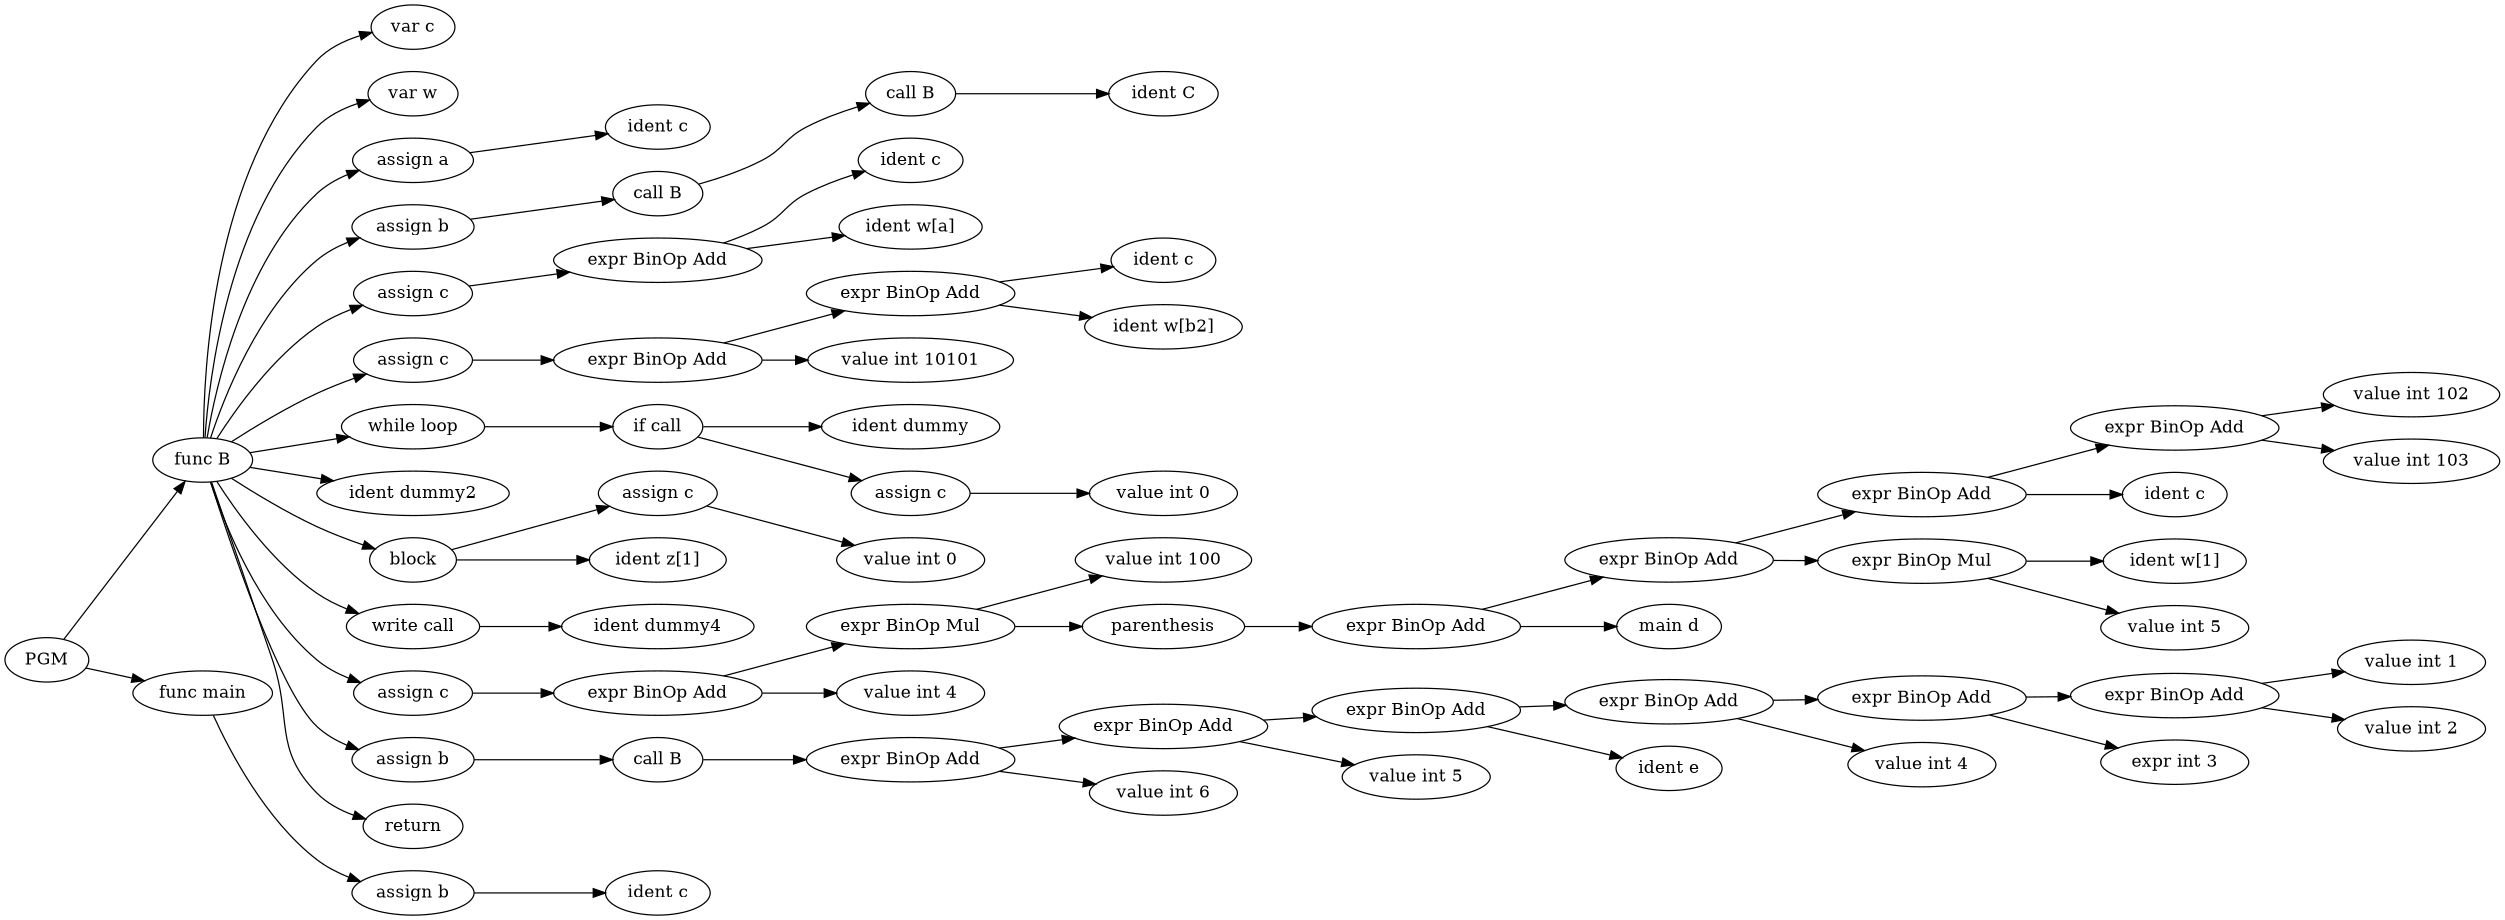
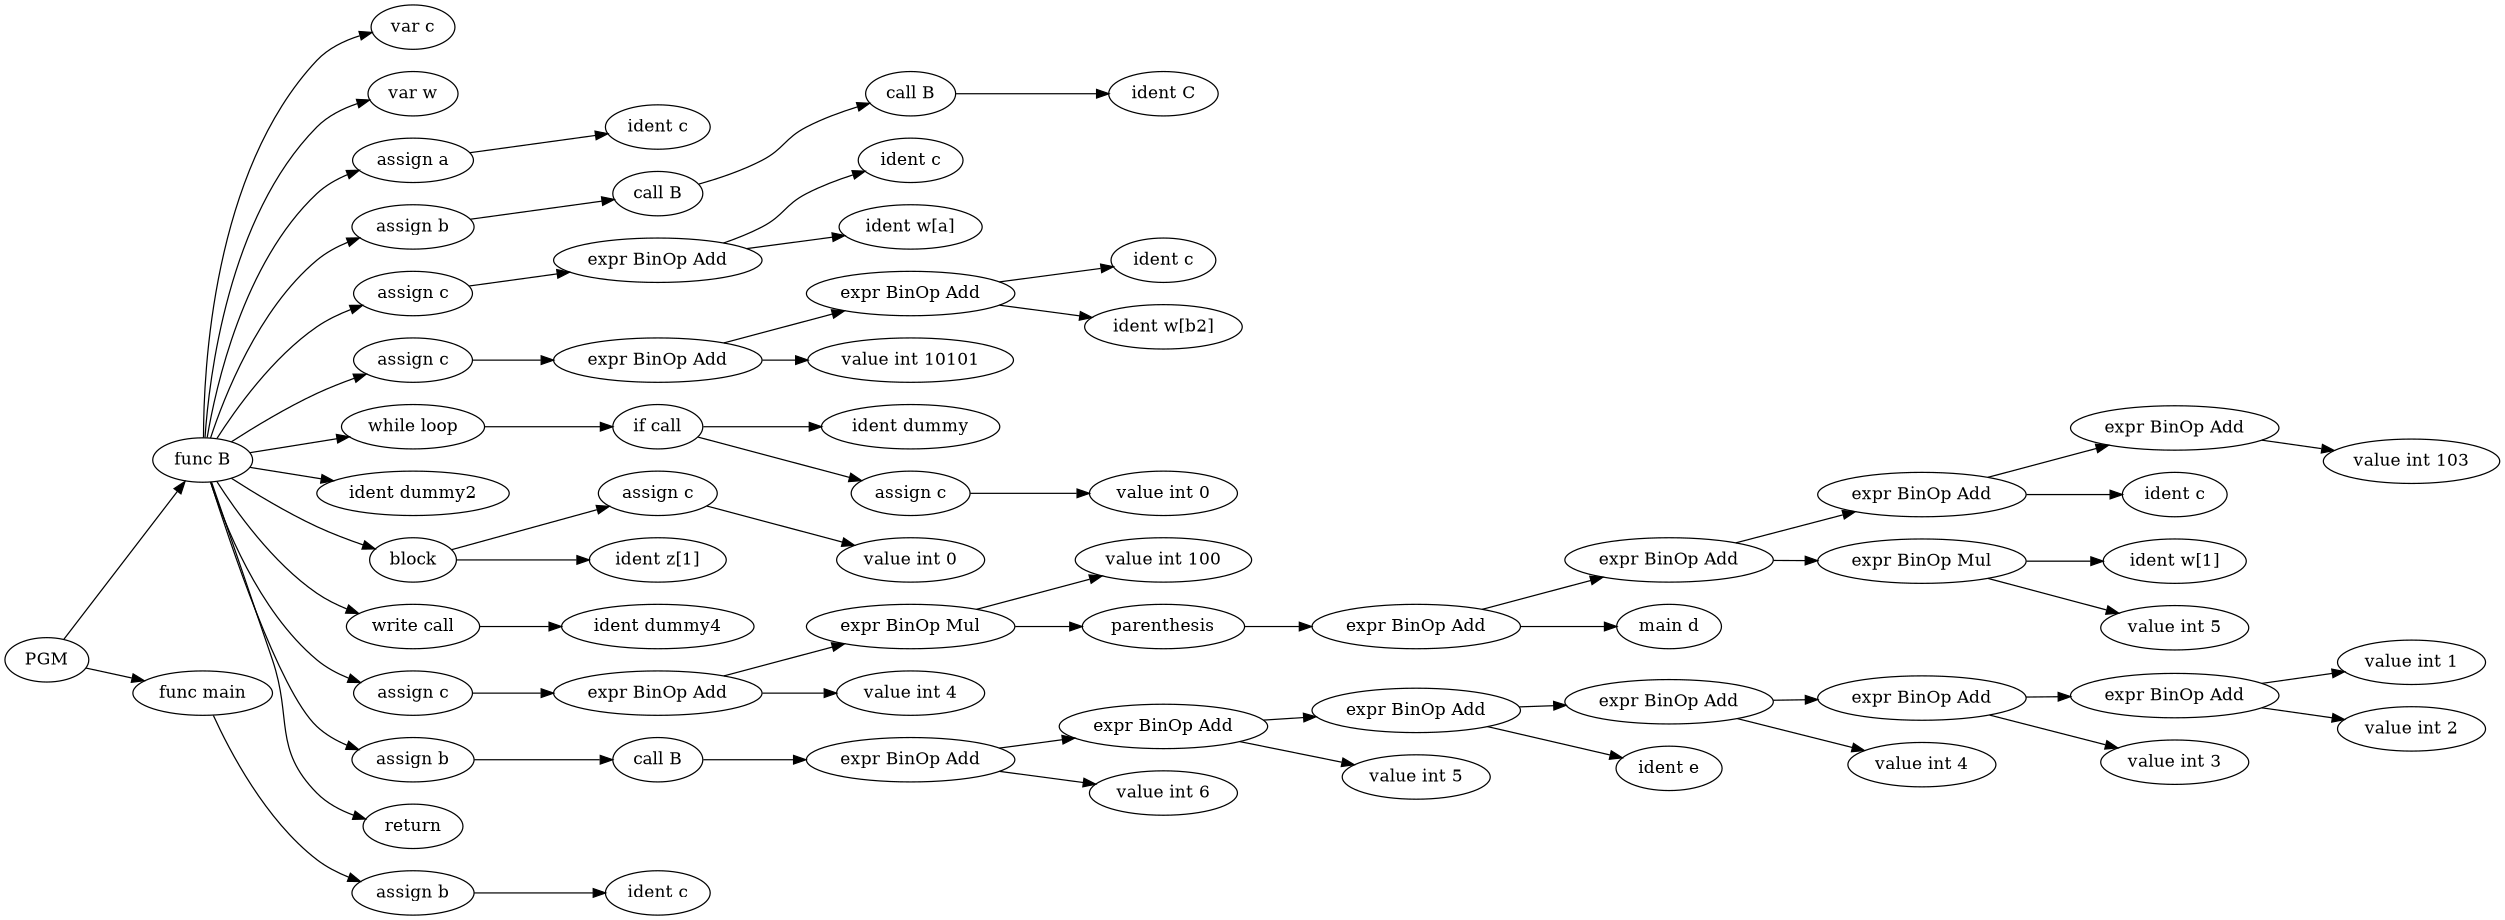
node "value int 102": removed
node "expr int 3": label "expr int 3" -> "value int 3"
